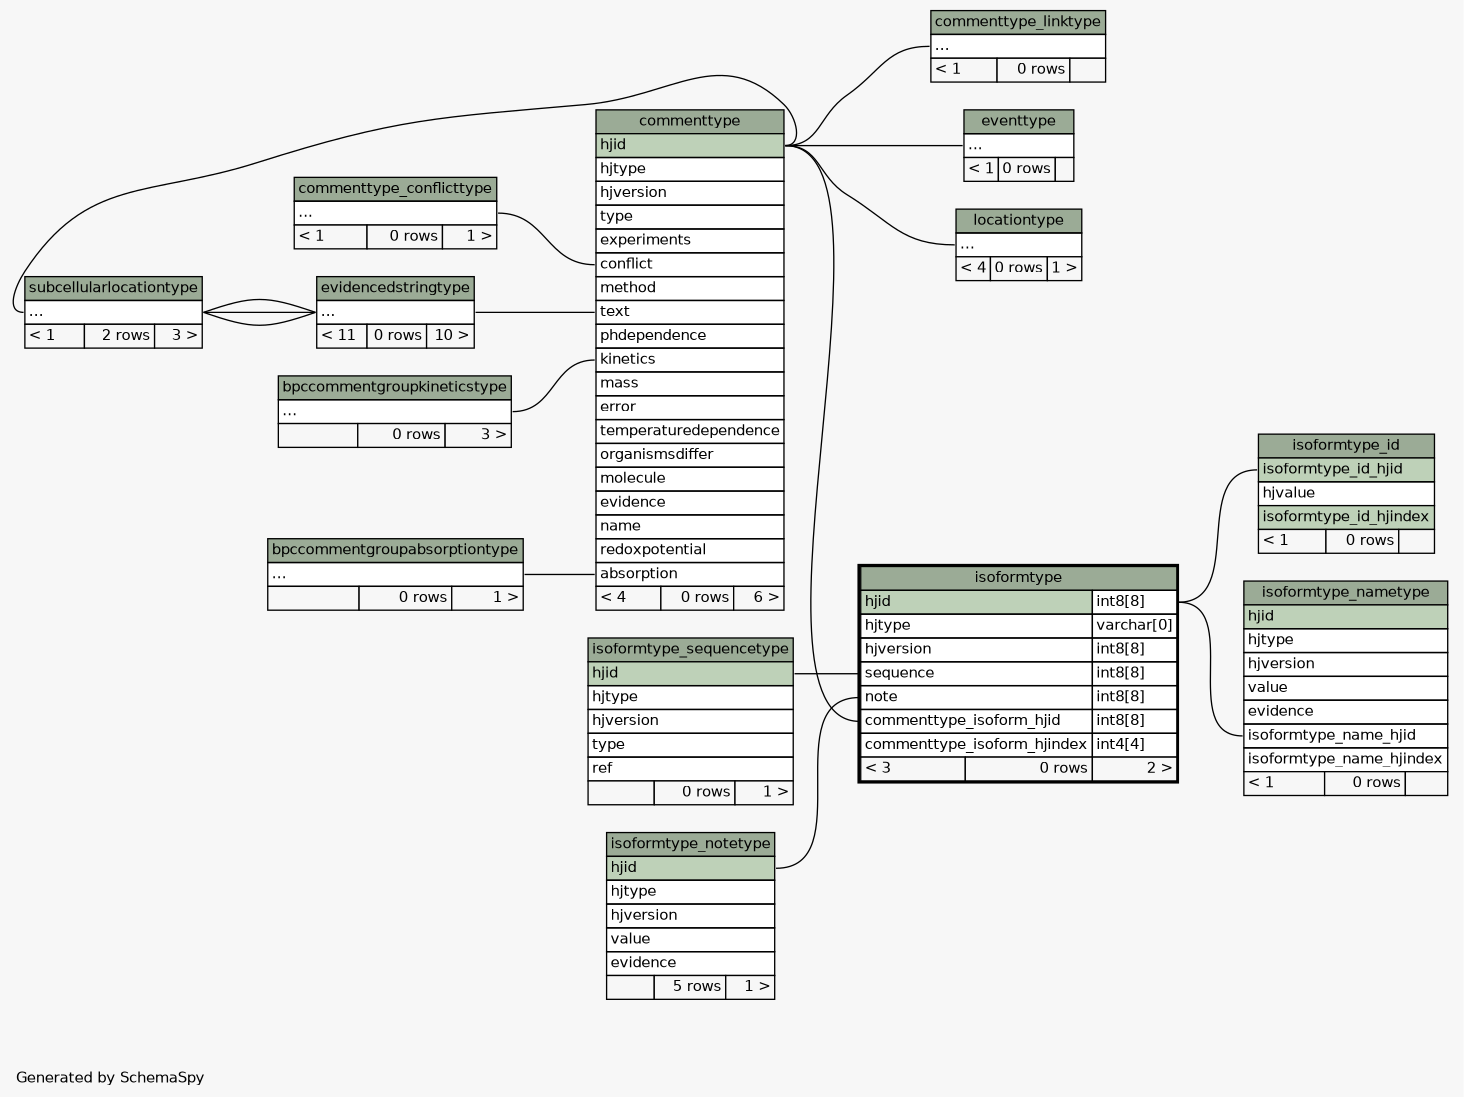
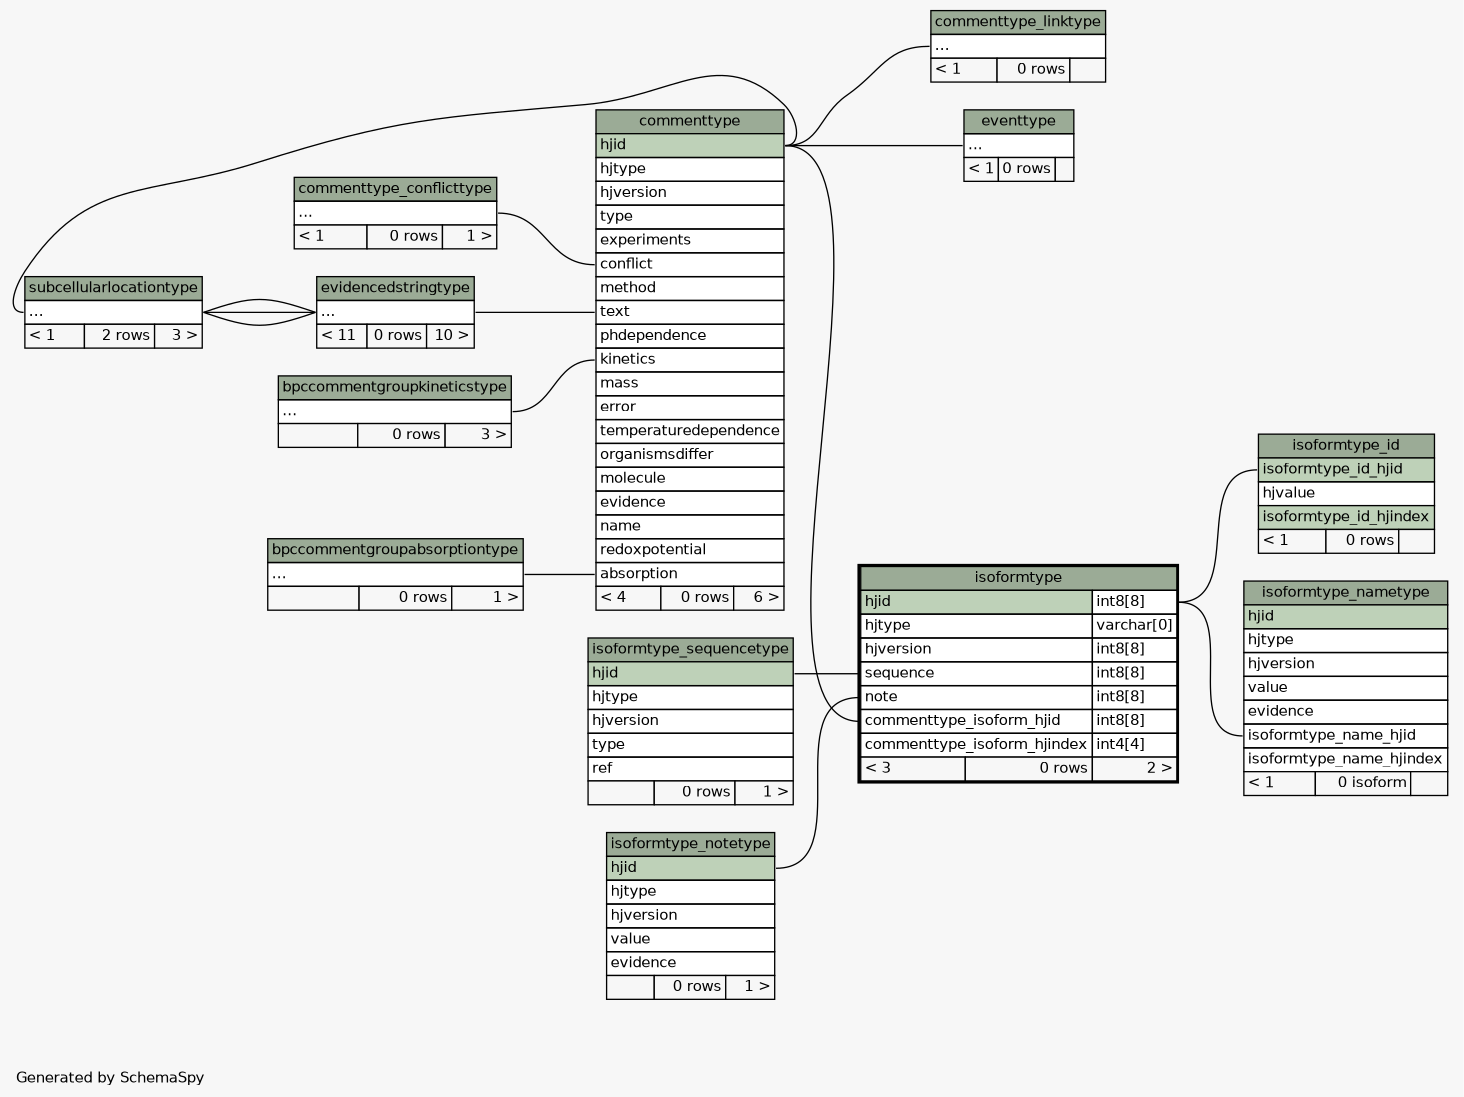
node "locationtype": removed
node "isoformtype_nametype": text "0 rows" -> "0 isoform"
node "isoformtype_notetype": text "5 rows" -> "0 rows"
